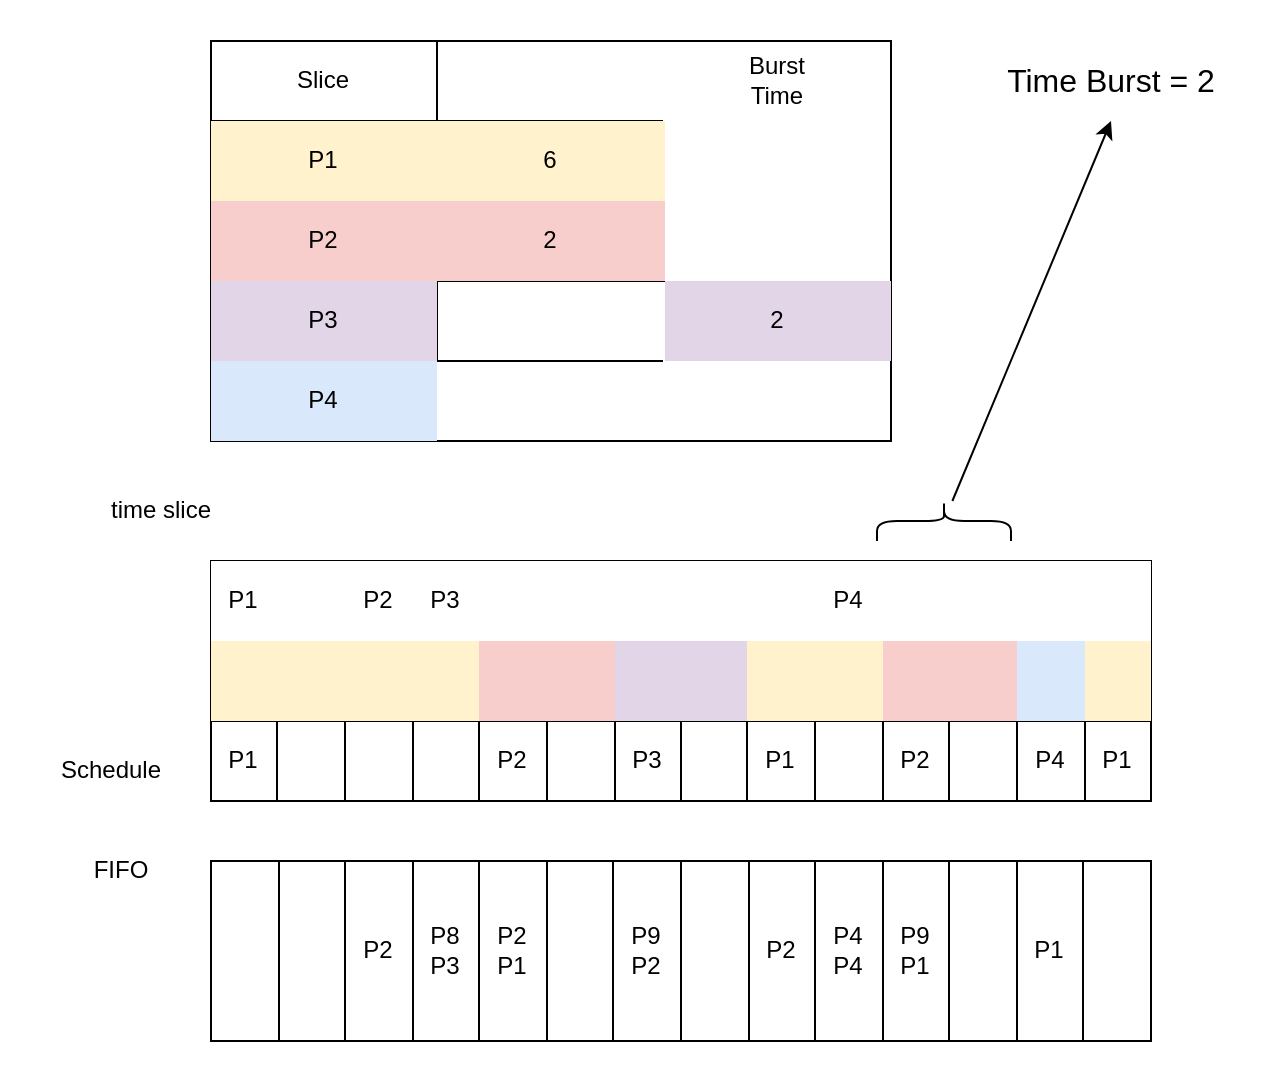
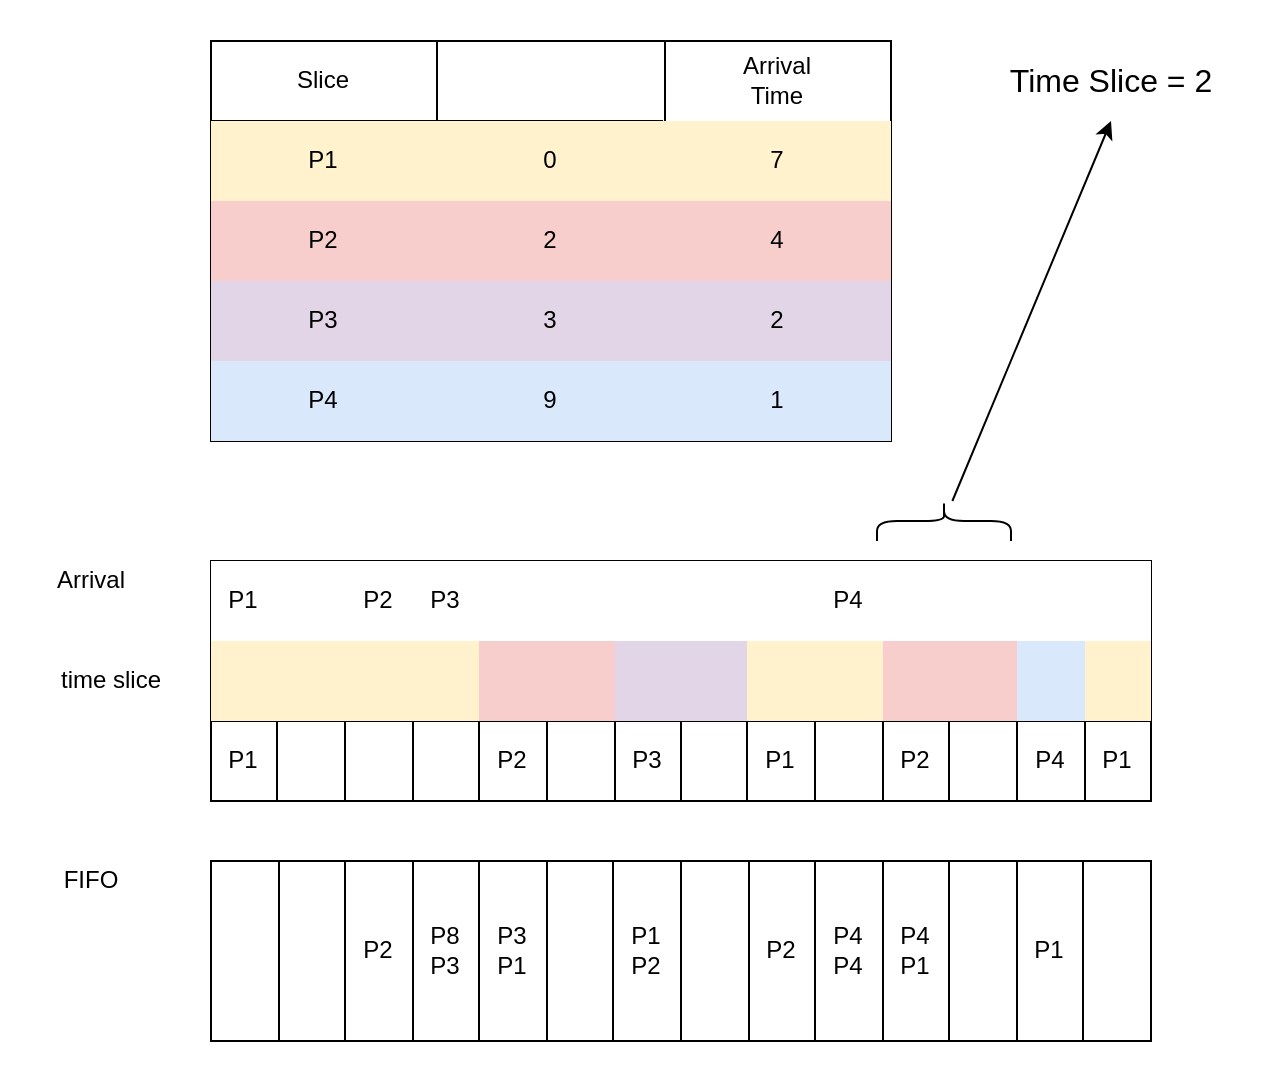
node "Burst Time": label "Burst Time" -> "Arrival Time"
node "Time Burst = 2": label "Time Burst = 2" -> "Time Slice = 2"
node "6": label "6" -> "0"
node "7": added
node "4": added
node "3": added
node "9": added
node "1": added
node "time slice": moved (161, 511) -> (111, 681)
node "Arrival": added
node "Schedule": removed
node "FIFO": moved (121, 871) -> (91, 881)
node "P2 P1": label "P2 P1" -> "P3 P1"
node "P9 P2": label "P9 P2" -> "P1 P2"
node "P9 P1": label "P9 P1" -> "P4 P1"
